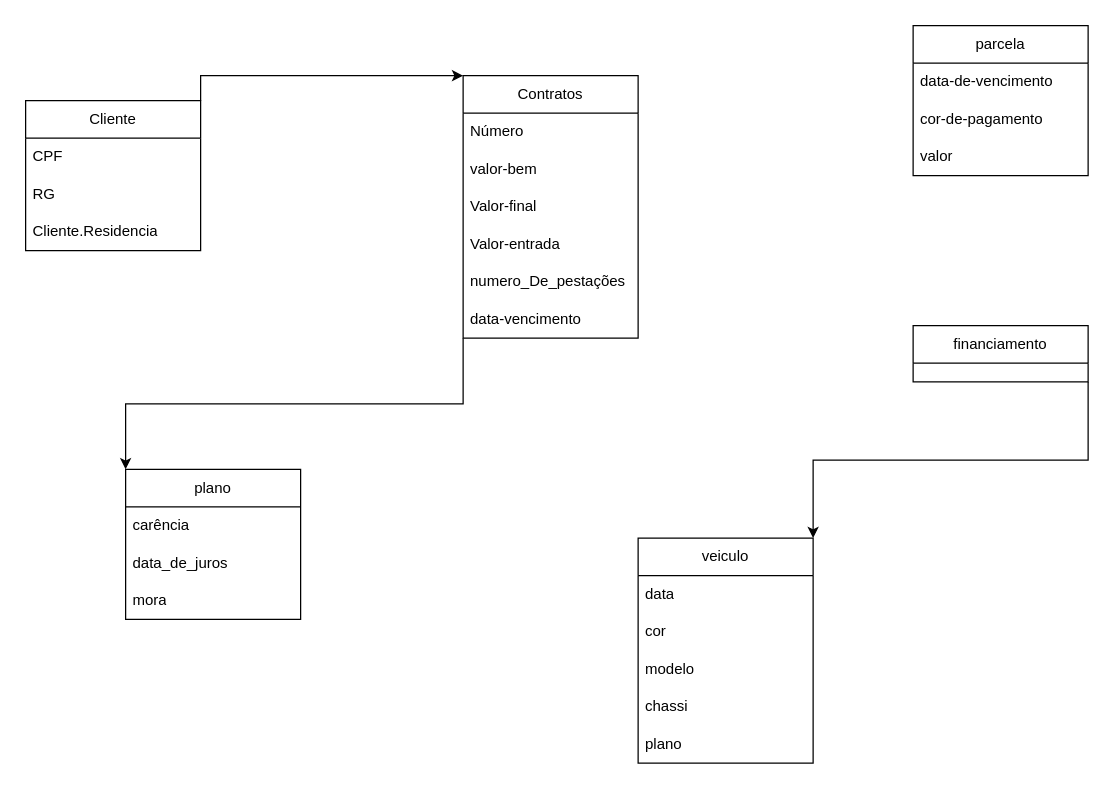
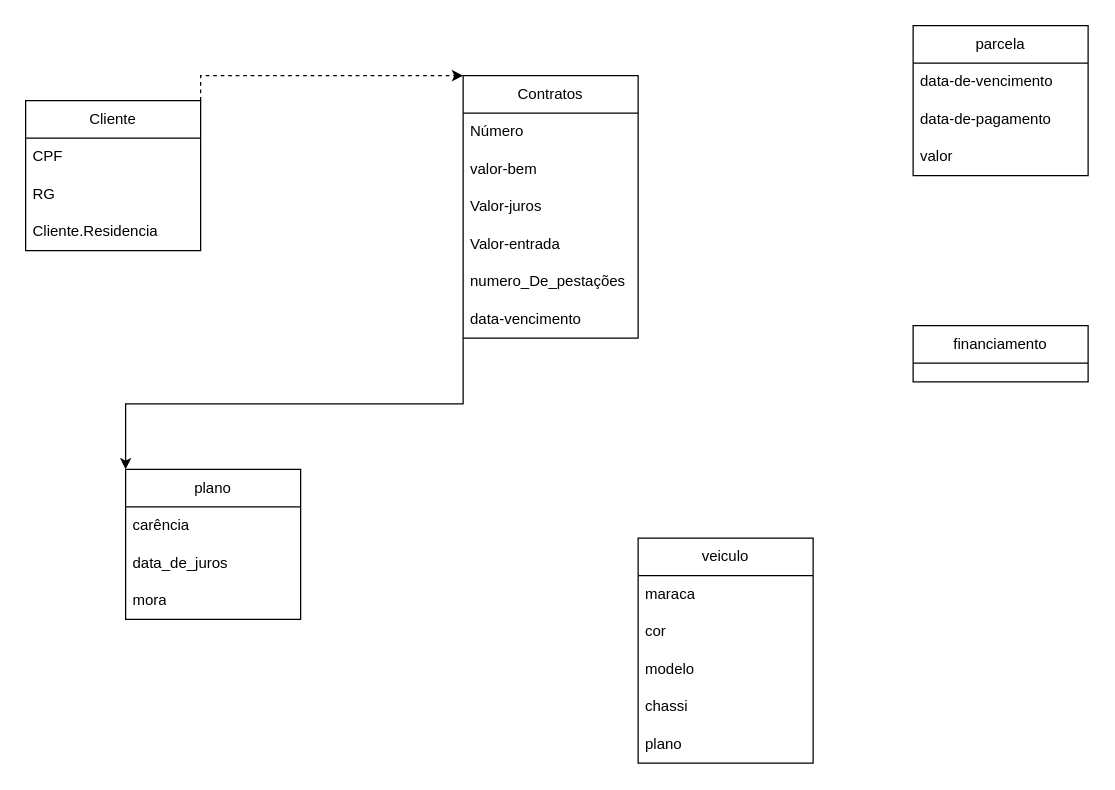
edge "Cliente" -> "Contratos": style solid -> dashed
node "cor-de-pagamento": label "cor-de-pagamento" -> "data-de-pagamento"
node "Valor-final": label "Valor-final" -> "Valor-juros"
edge "financiamento" -> "veiculo": removed
node "data": label "data" -> "maraca"
